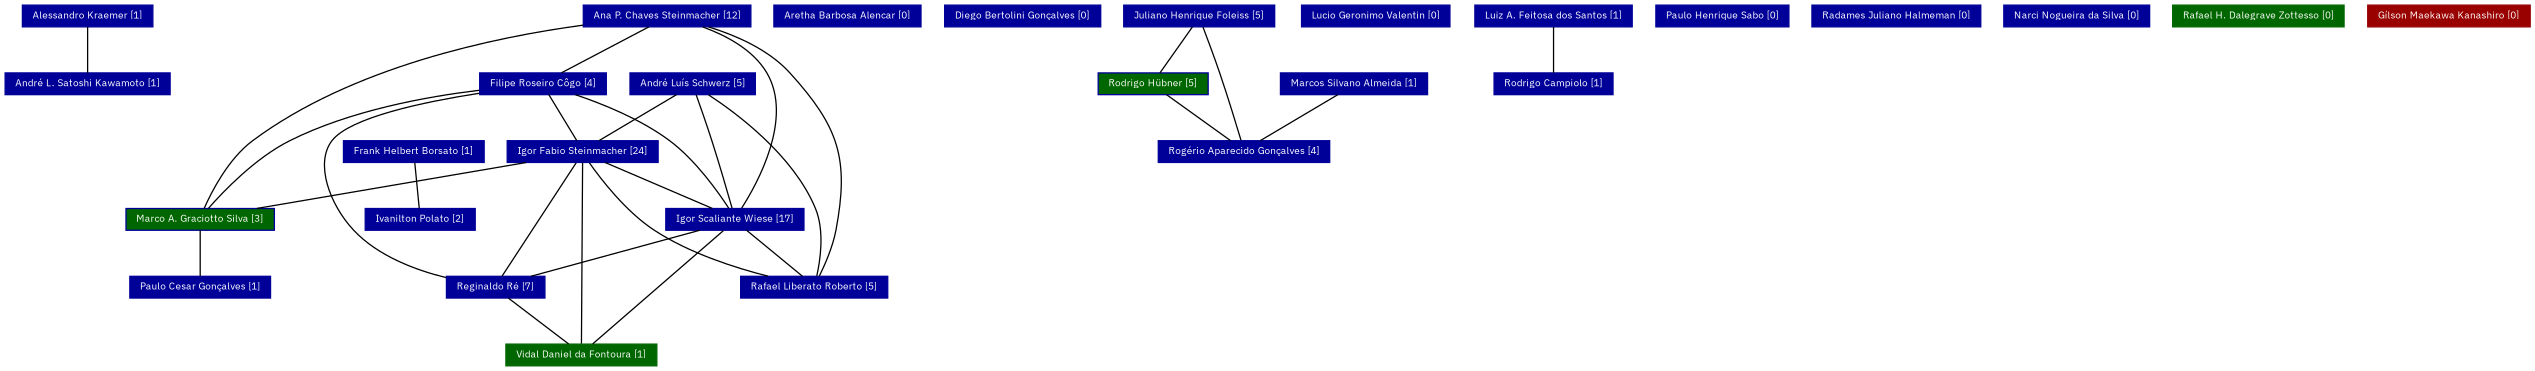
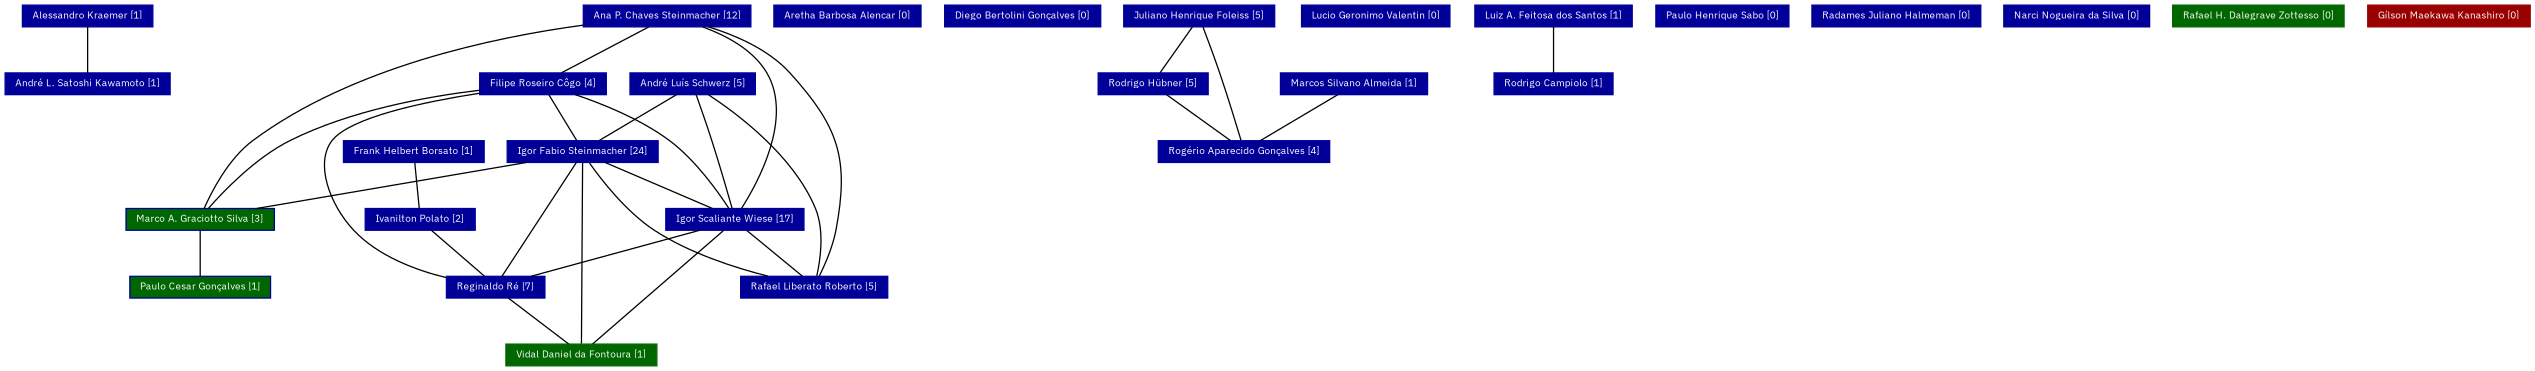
node "Rodrigo Hübner [5]": fillcolor #006600 -> #000099
edge "Ivanilton Polato [2]" -- "Reginaldo Ré [7]": added
node "Paulo Cesar Gonçalves [1]": fillcolor #000099 -> #006600
